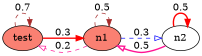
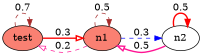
edge "test" -> "n1": arrowhead normal -> onormal
edge "n1" -> "n2": arrowhead onormal -> normal
